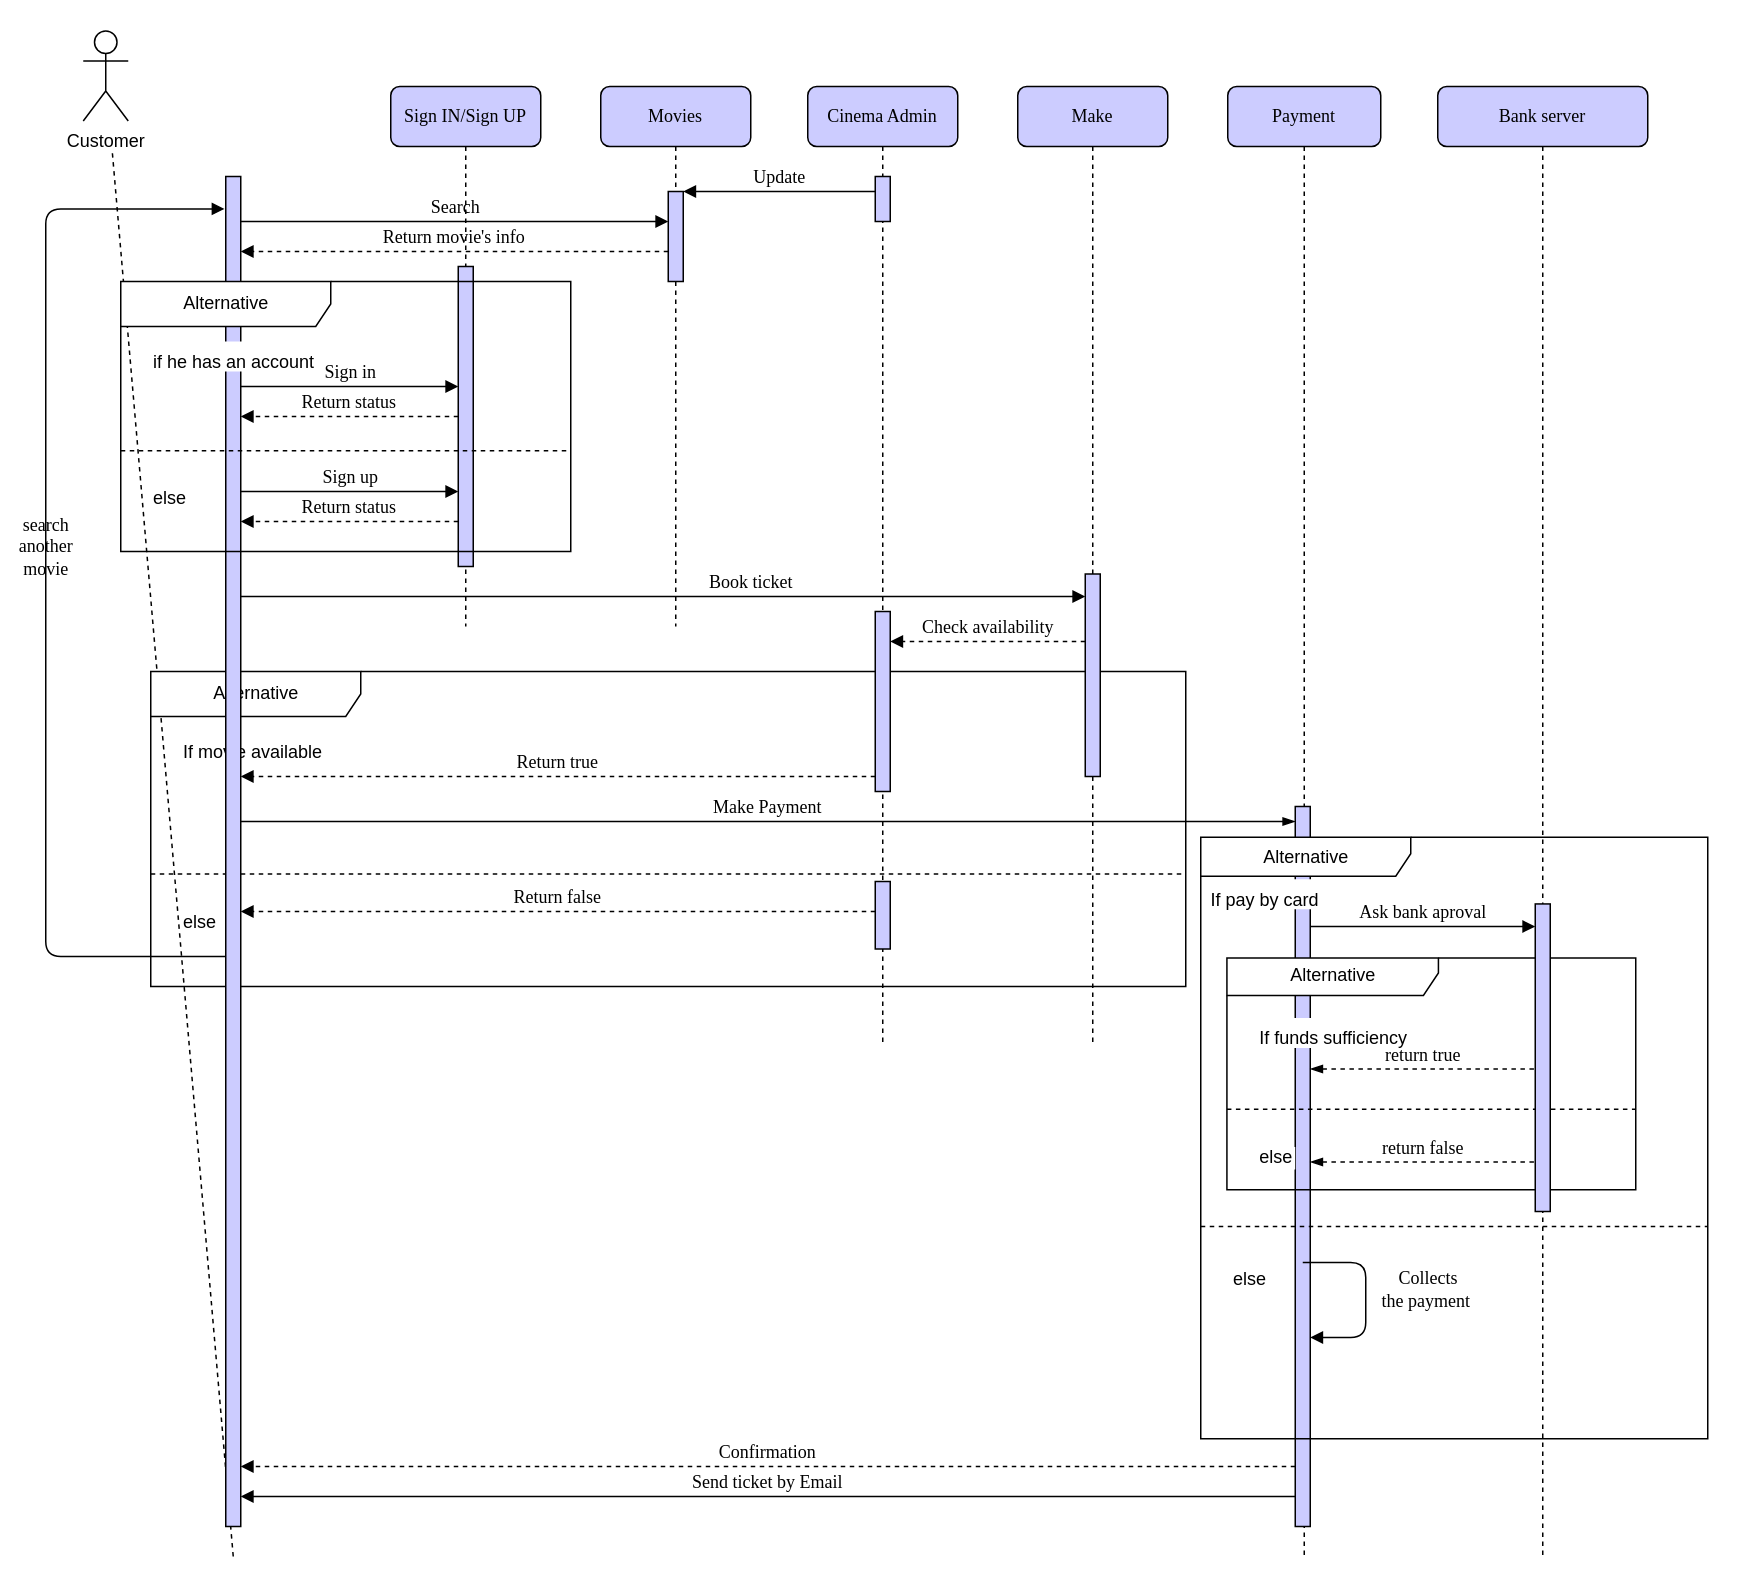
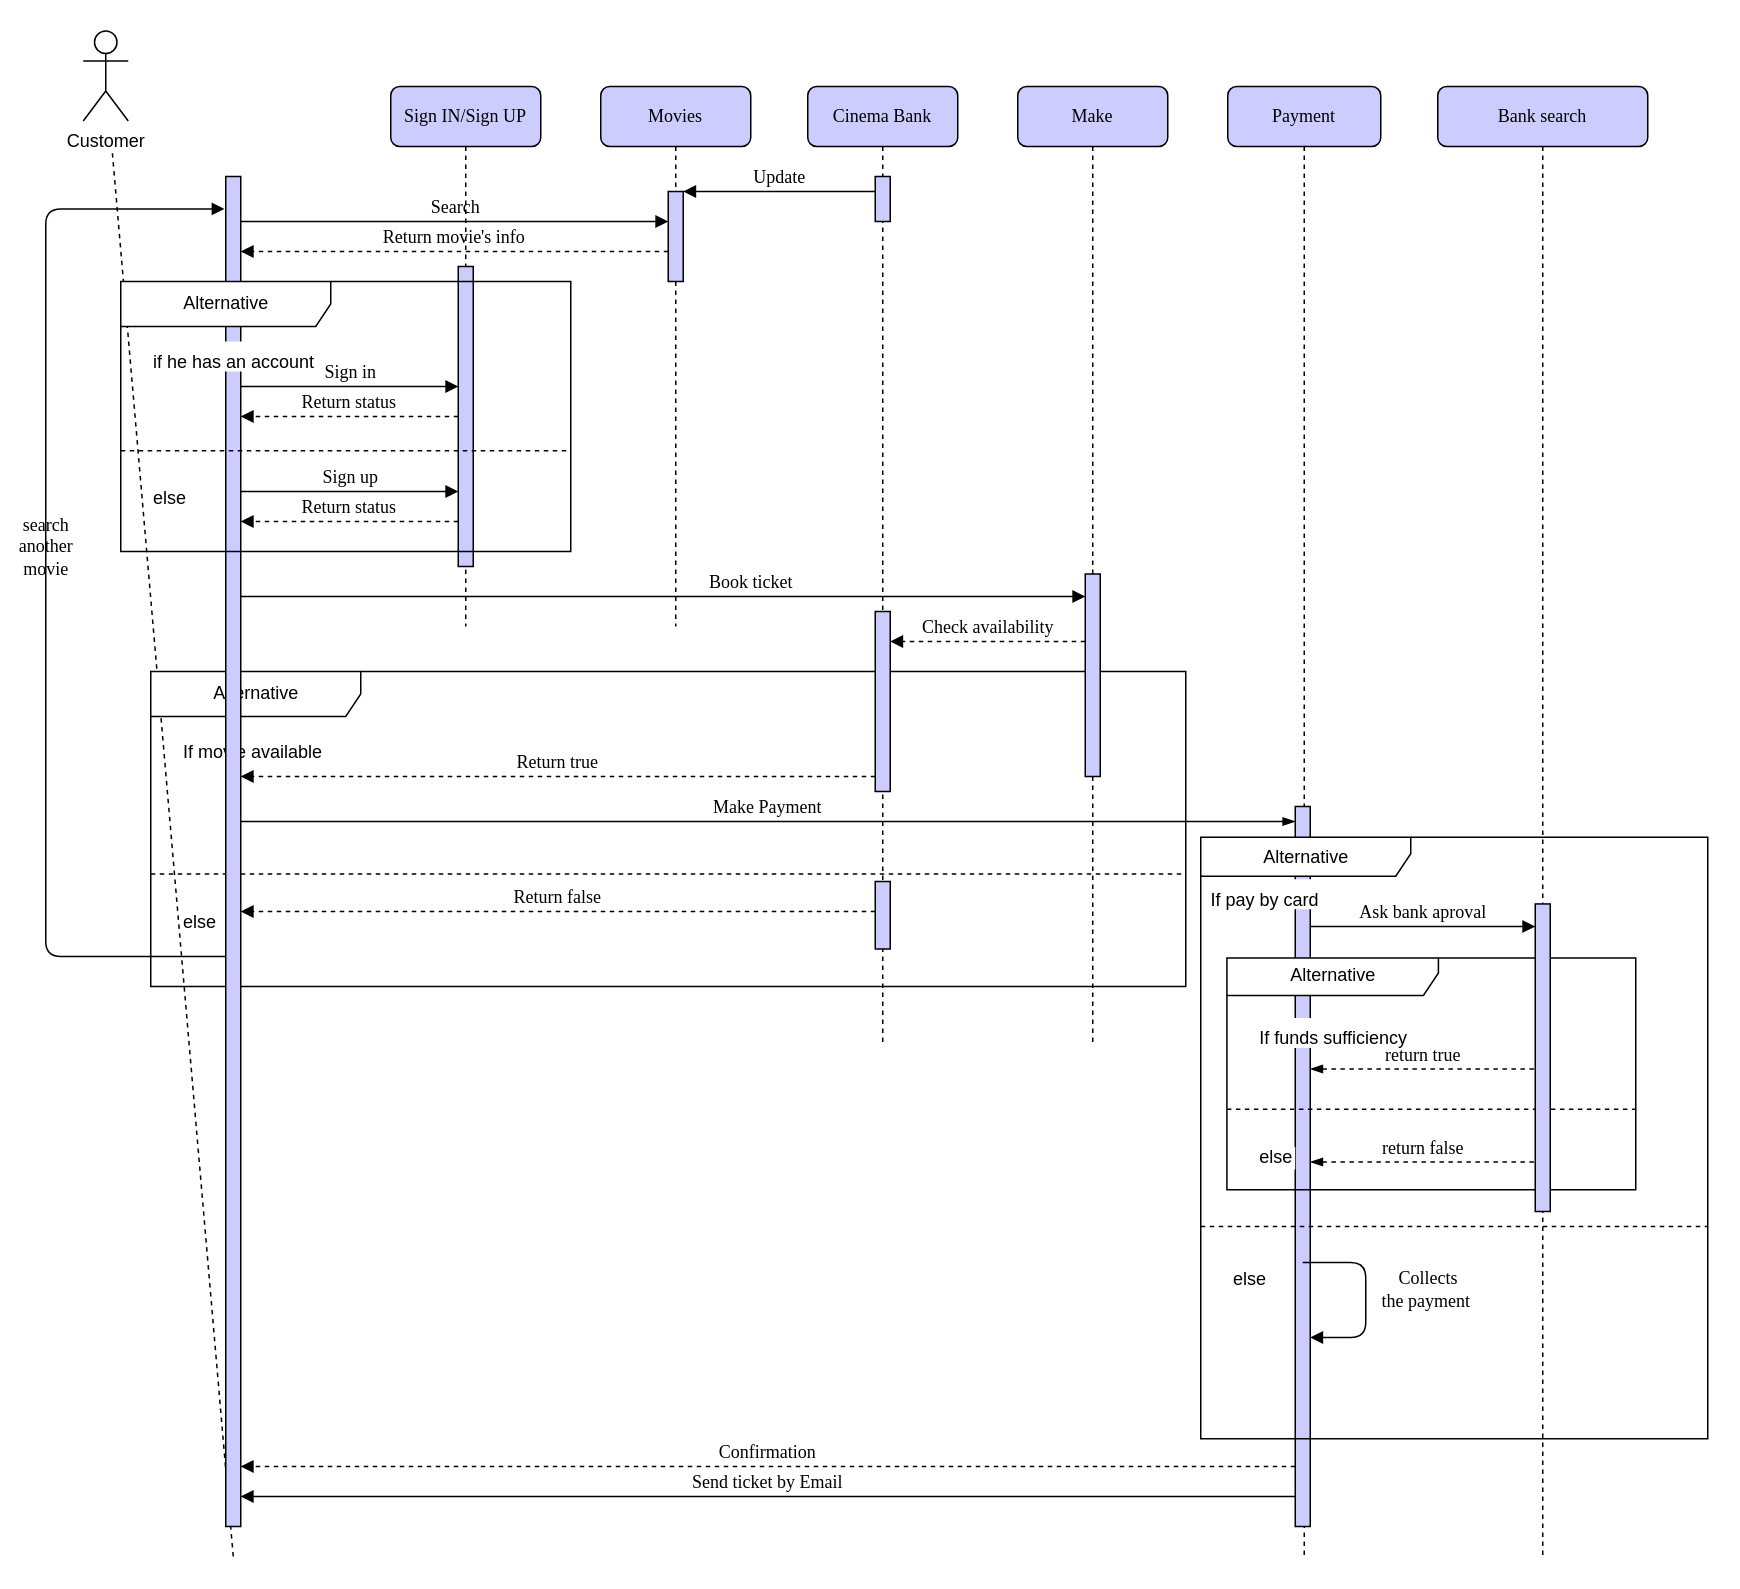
node "Cinema Admin": label "Cinema Admin" -> "Cinema Bank"
node "Bank server": label "Bank server" -> "Bank search"
